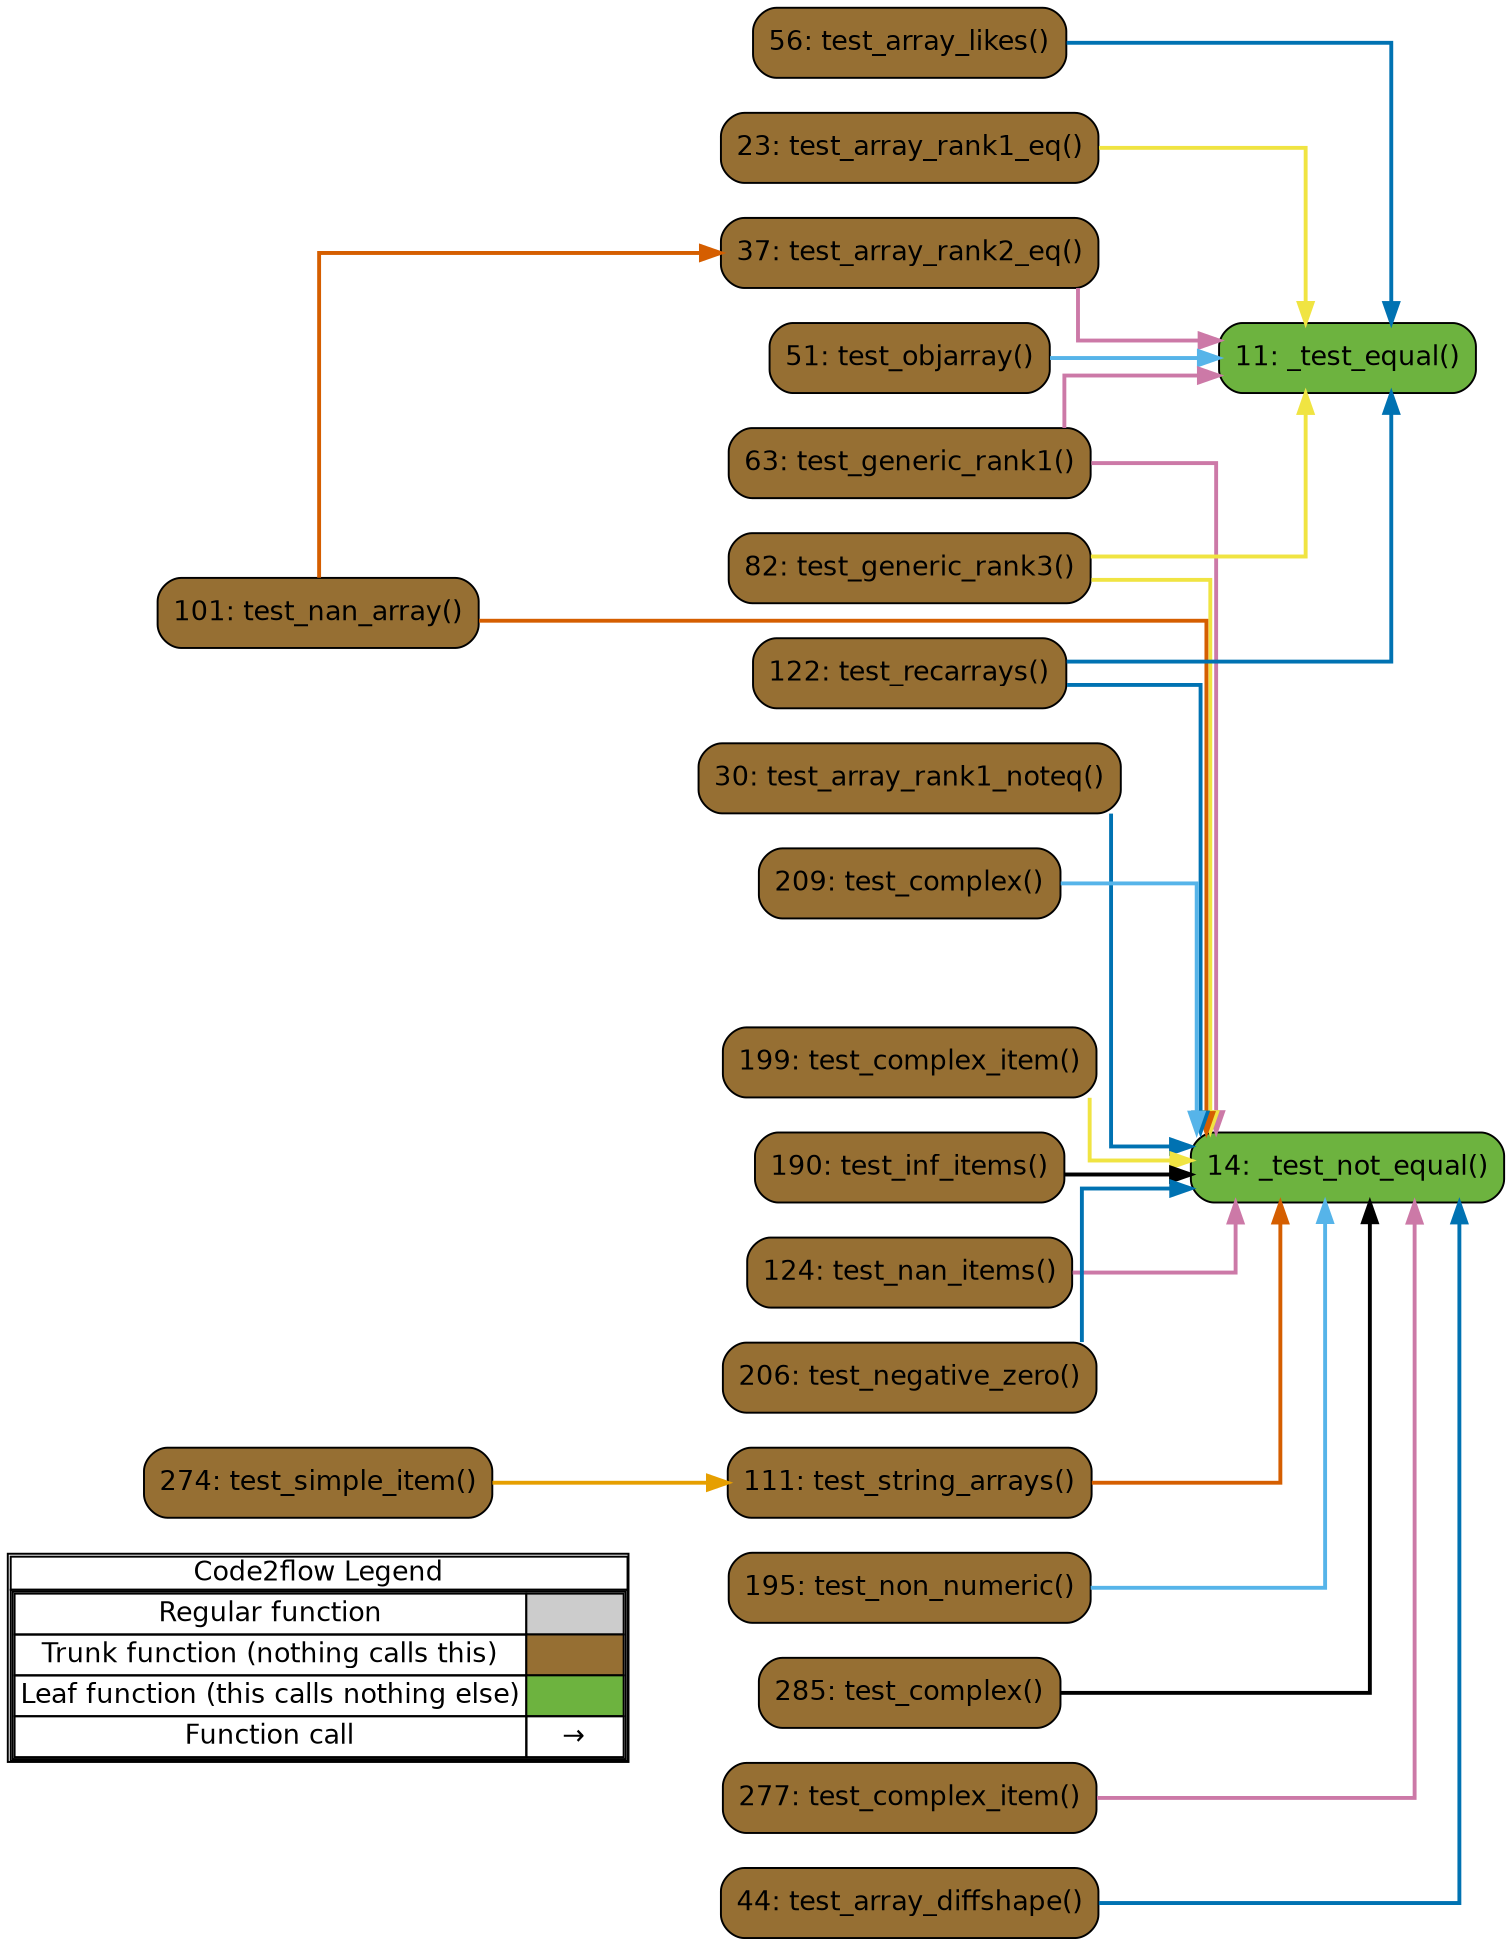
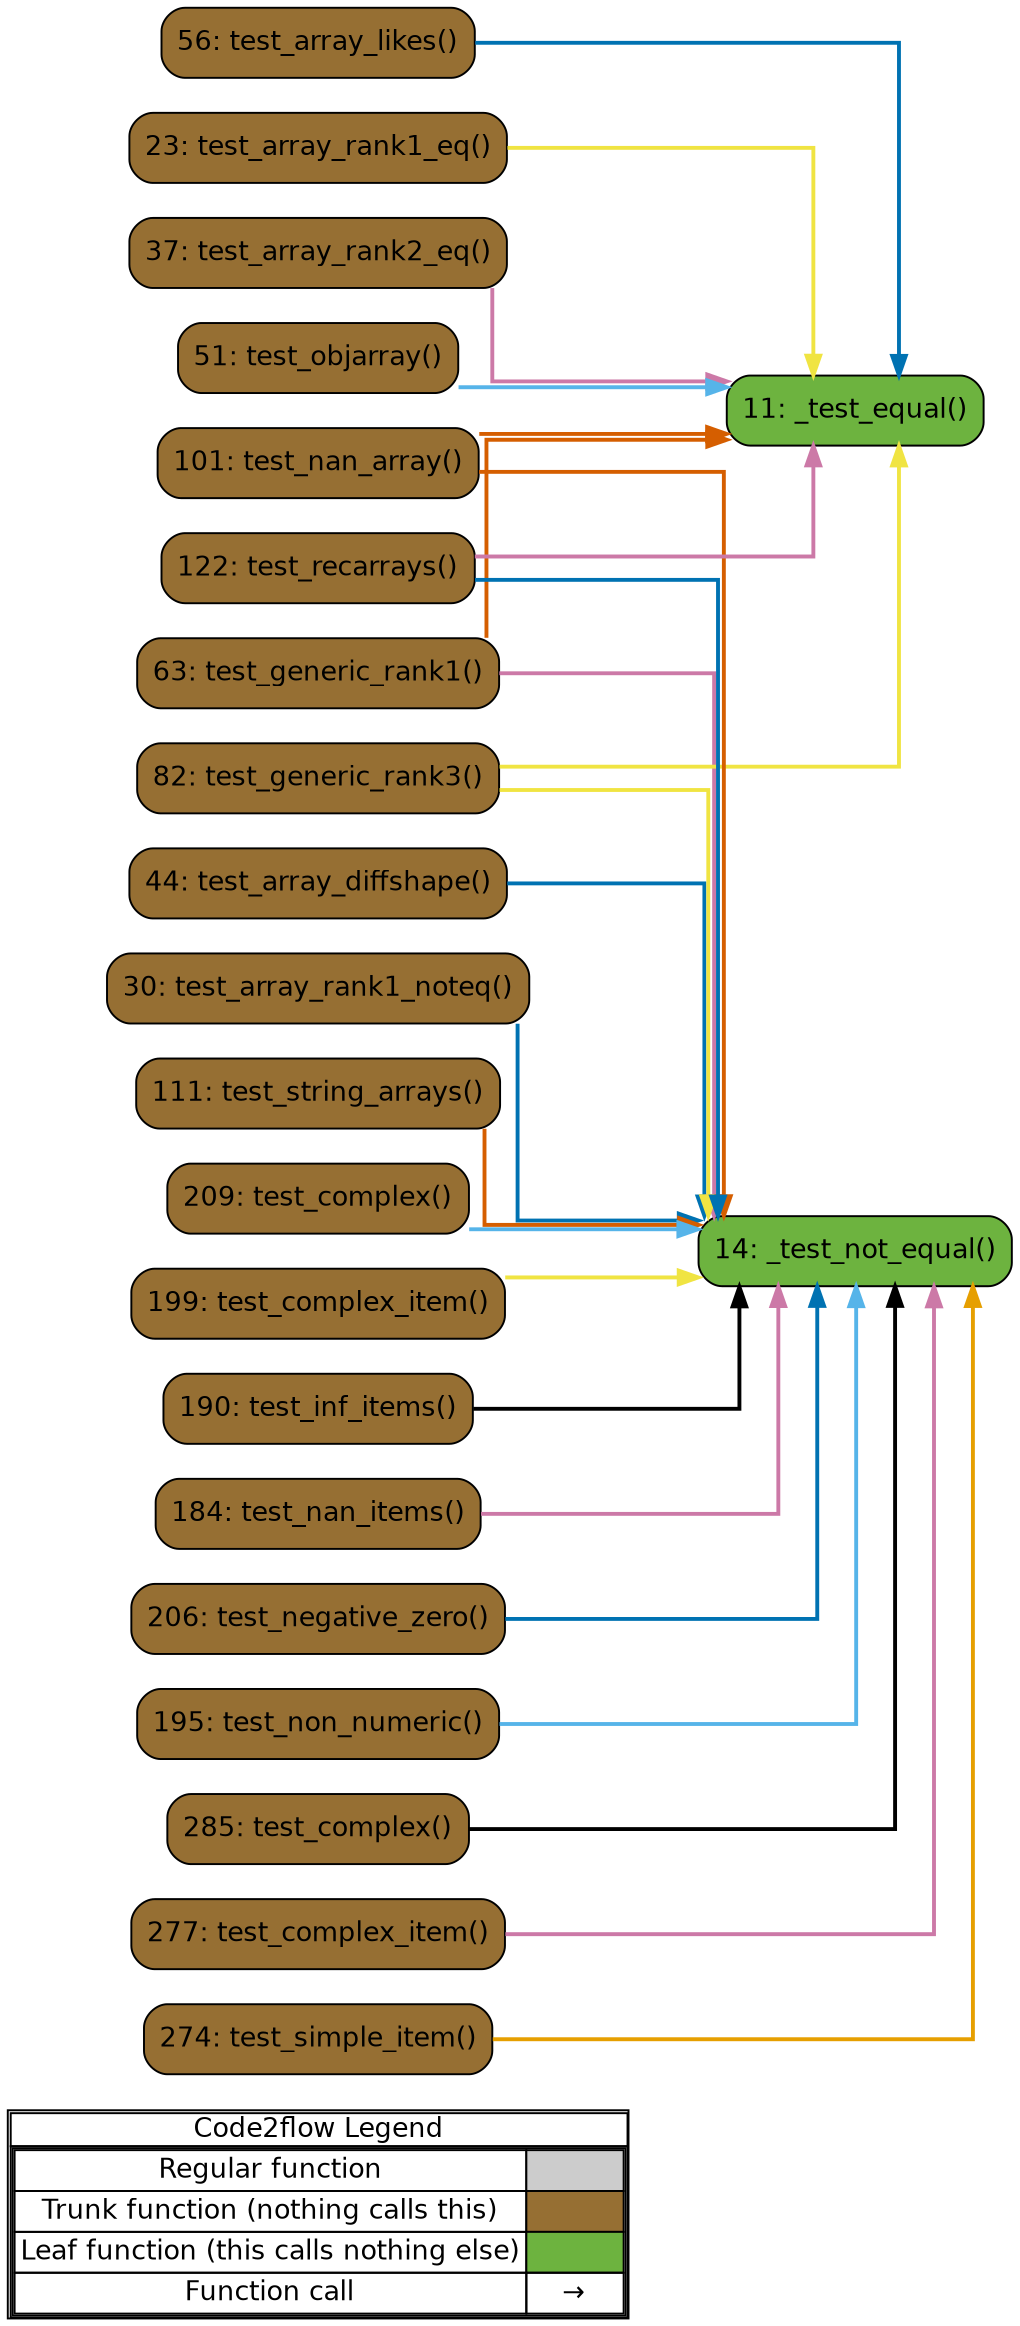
edge "101: test_nan_array()" -> "37: test_array_rank2_eq()": now "101: test_nan_array()" -> "11: _test_equal()"
edge "63: test_generic_rank1()" -> "11: _test_equal()": color #cc79a7 -> #d55e00
edge "122: test_recarrays()" -> "11: _test_equal()": color #0072b2 -> #cc79a7
node "124: test_nan_items()": label "124: test_nan_items()" -> "184: test_nan_items()"
edge "274: test_simple_item()" -> "111: test_string_arrays()": now "274: test_simple_item()" -> "14: _test_not_equal()"
